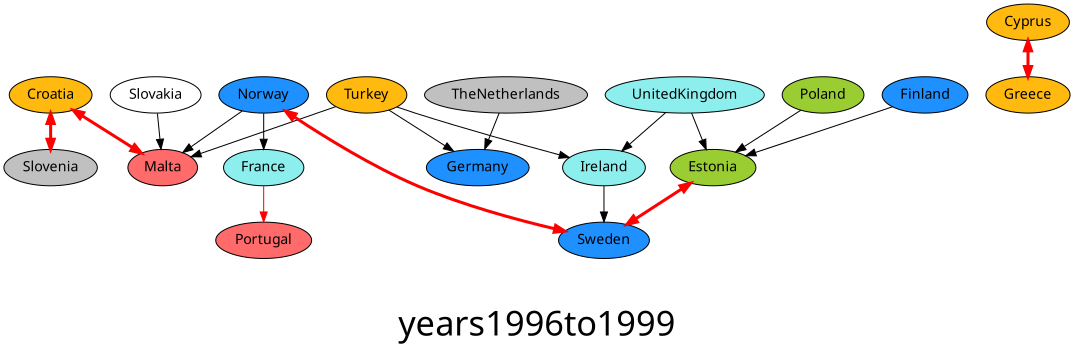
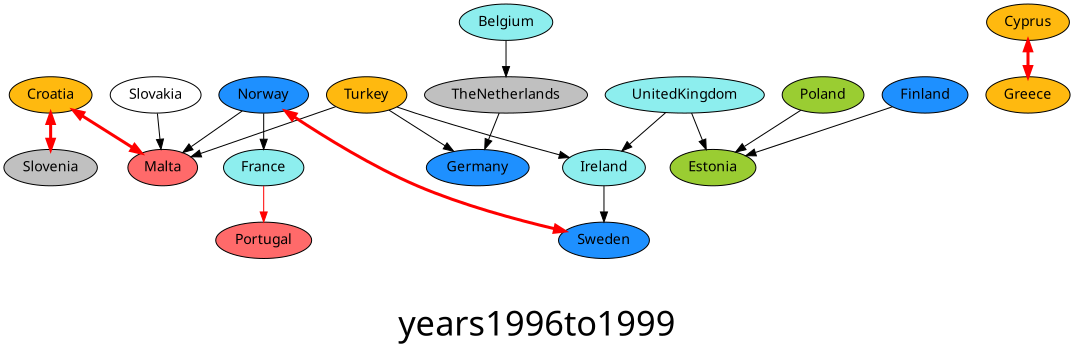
node "Belgium": added
edge "Estonia" -- "Sweden": removed
